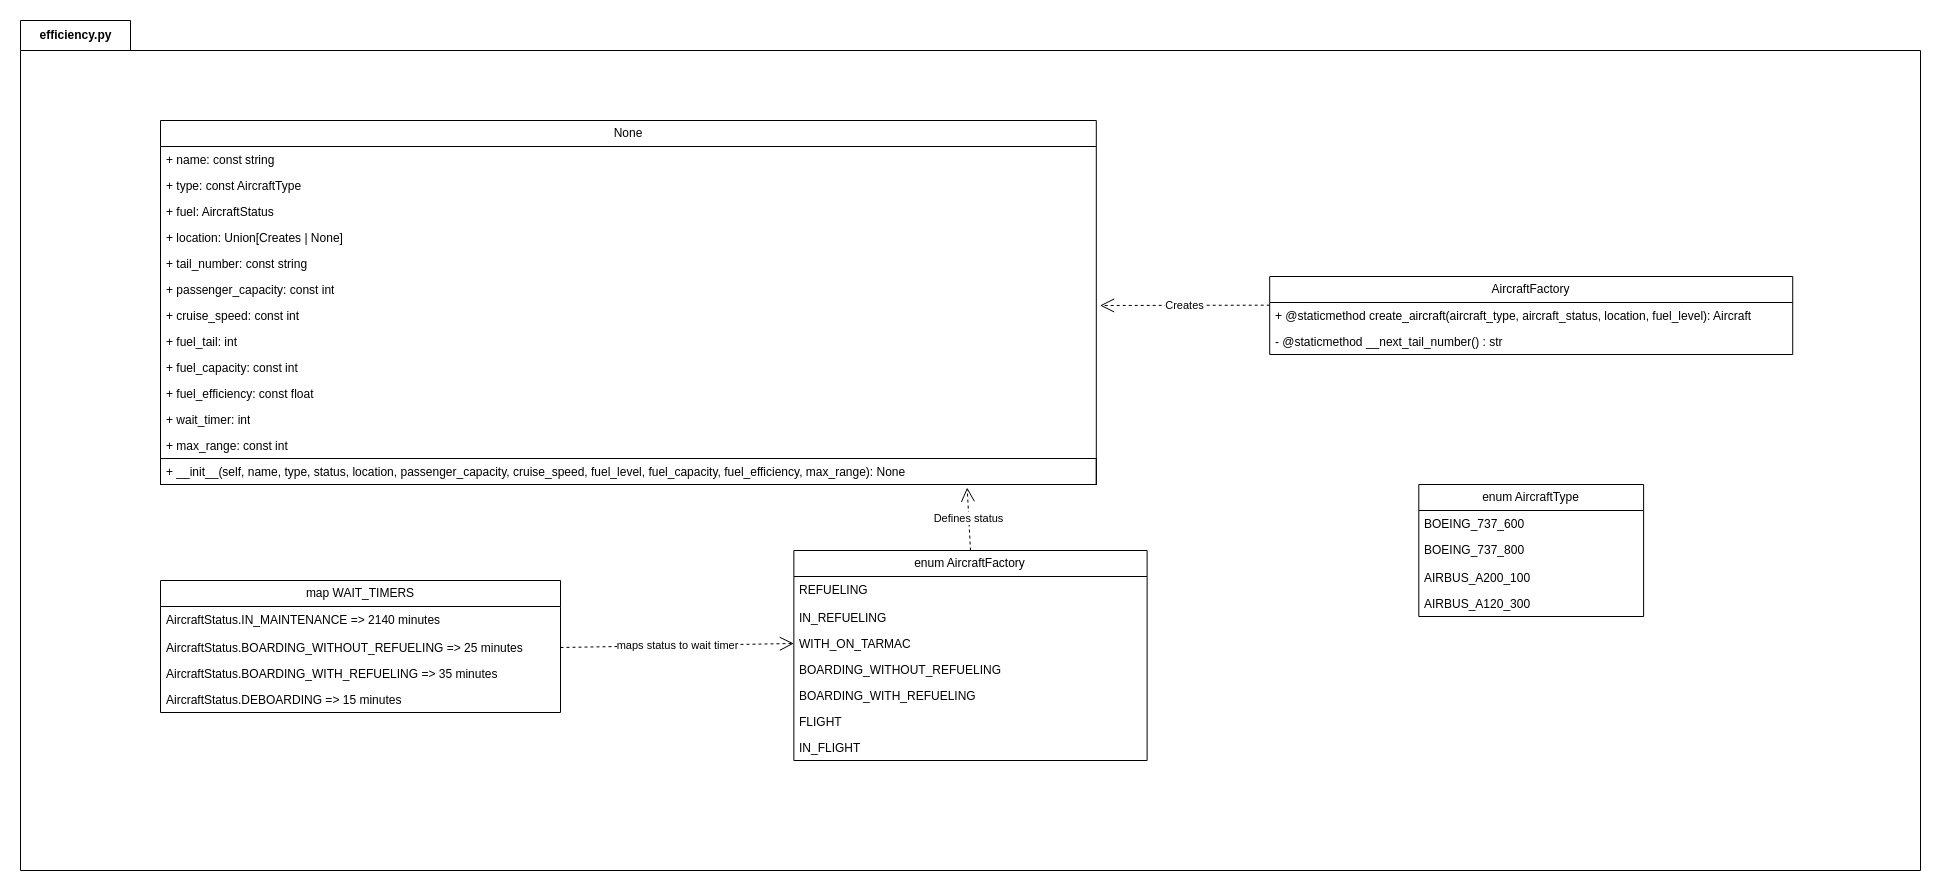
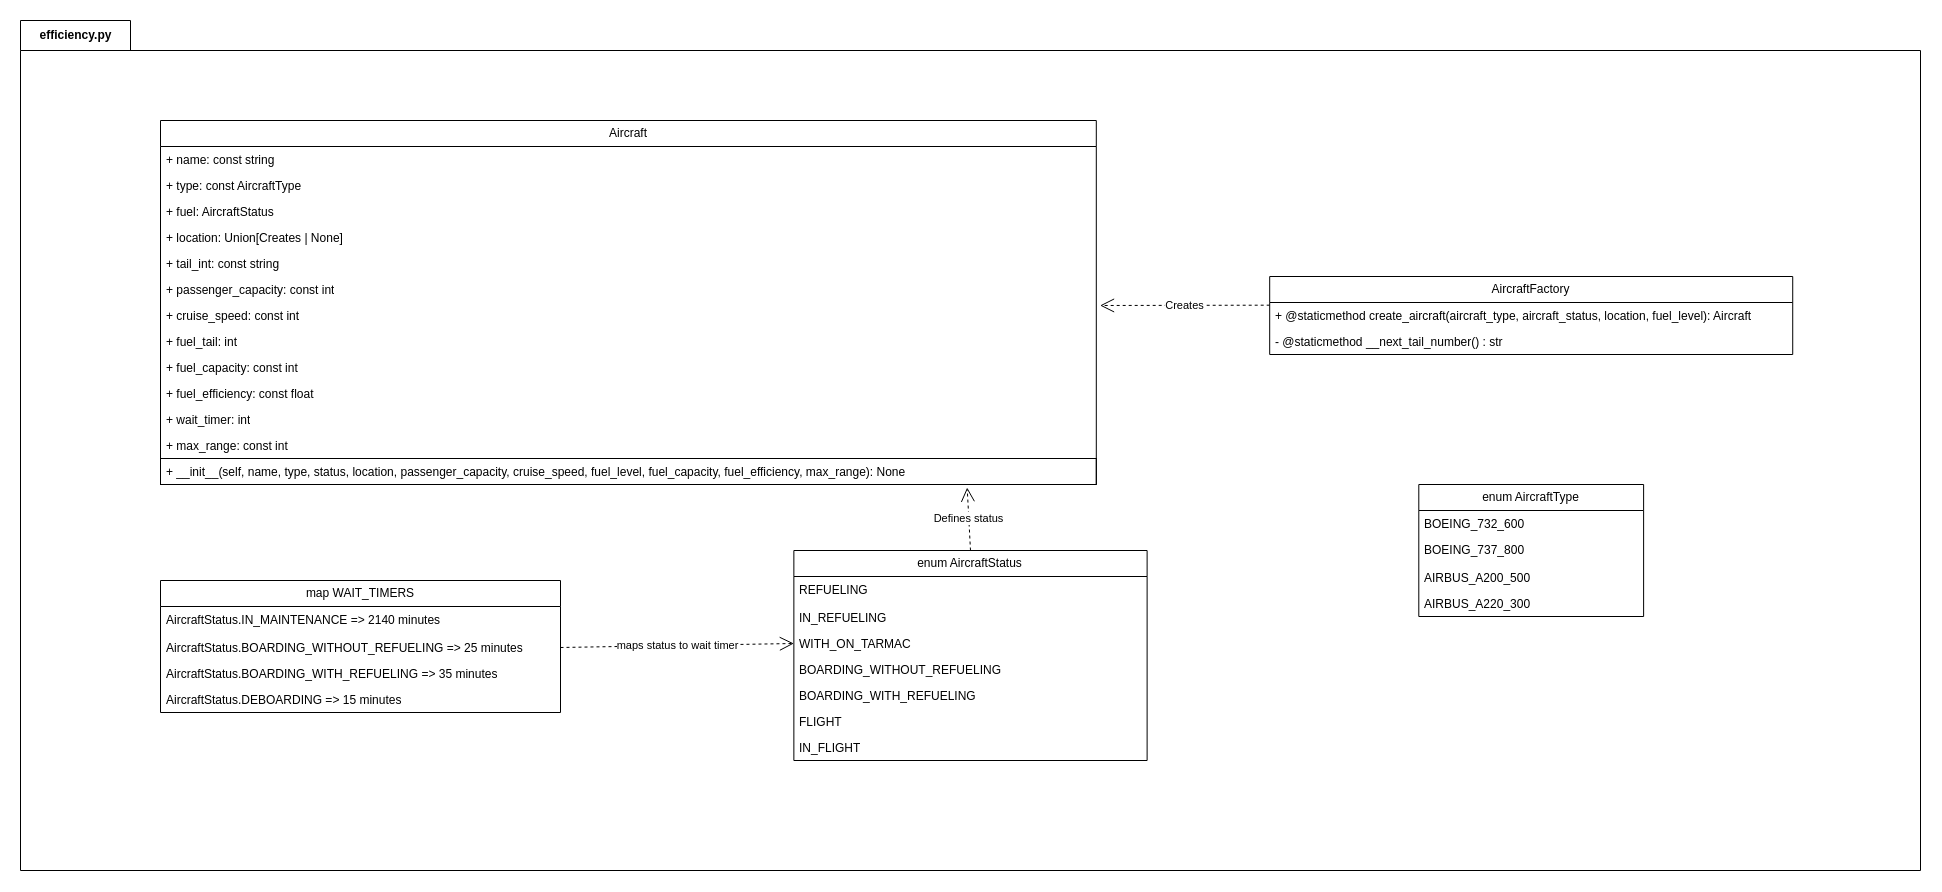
node "None": label "None" -> "Aircraft"
node "+ tail_number: const string": label "+ tail_number: const string" -> "+ tail_int: const string"
node "BOEING_737_600": label "BOEING_737_600" -> "BOEING_732_600"
node "enum AircraftFactory": label "enum AircraftFactory" -> "enum AircraftStatus"
node "AIRBUS_A200_100": label "AIRBUS_A200_100" -> "AIRBUS_A200_500"
node "AIRBUS_A120_300": label "AIRBUS_A120_300" -> "AIRBUS_A220_300"
